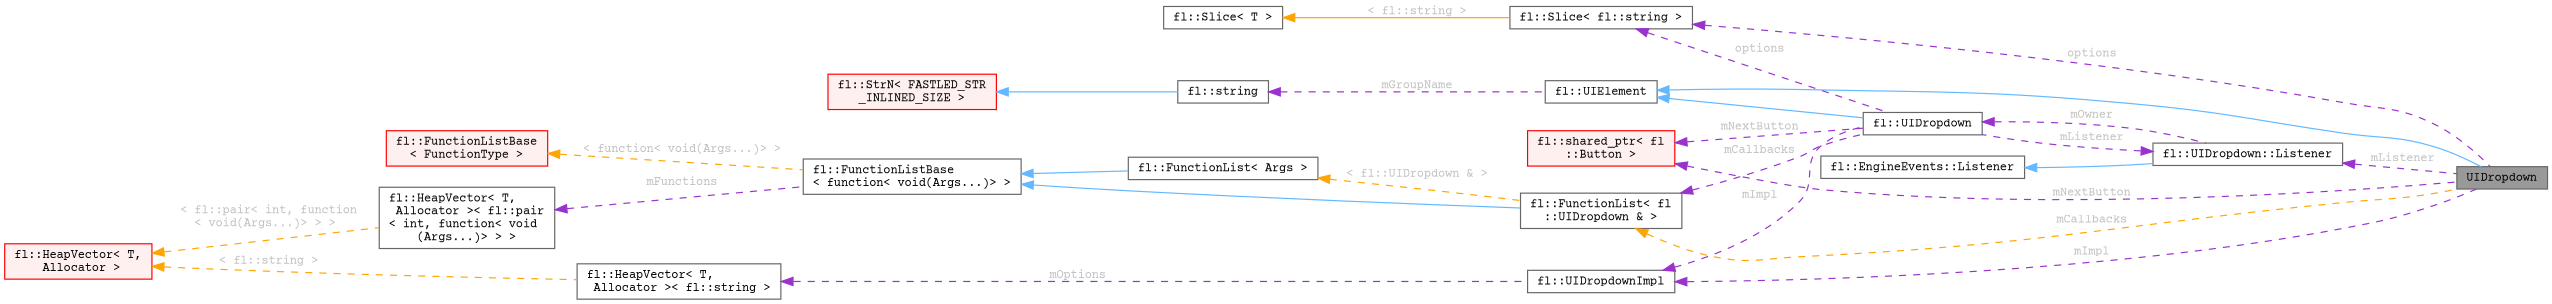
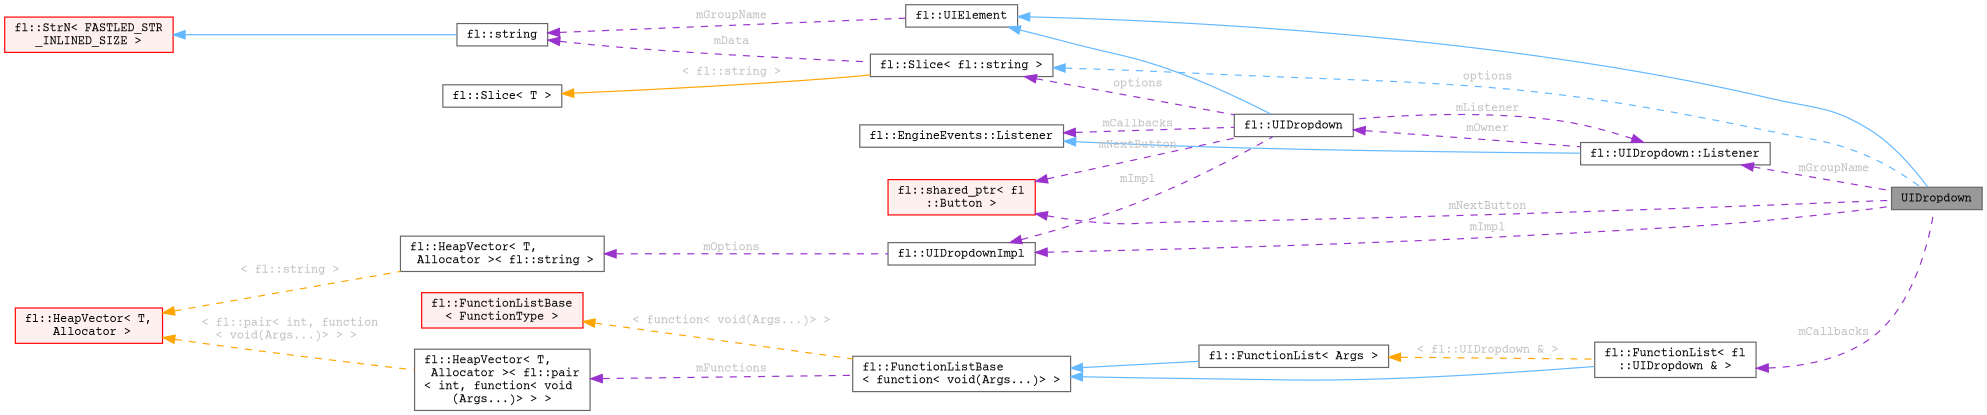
edge "fl::Slice< fl::string >" -> "fl::string": added, label "mData"
edge "UIDropdown" -> "fl::Slice< fl::string >": color darkorchid3 -> steelblue1
edge "UIDropdown" -> "fl::UIDropdown::Listener": label " mListener" -> " mGroupName"
edge "fl::UIDropdown" -> "fl::FunctionList< fl ::UIDropdown & >": now "fl::UIDropdown" -> "fl::EngineEvents::Listener"
edge "UIDropdown" -> "fl::FunctionList< fl ::UIDropdown & >": color orange -> darkorchid3
